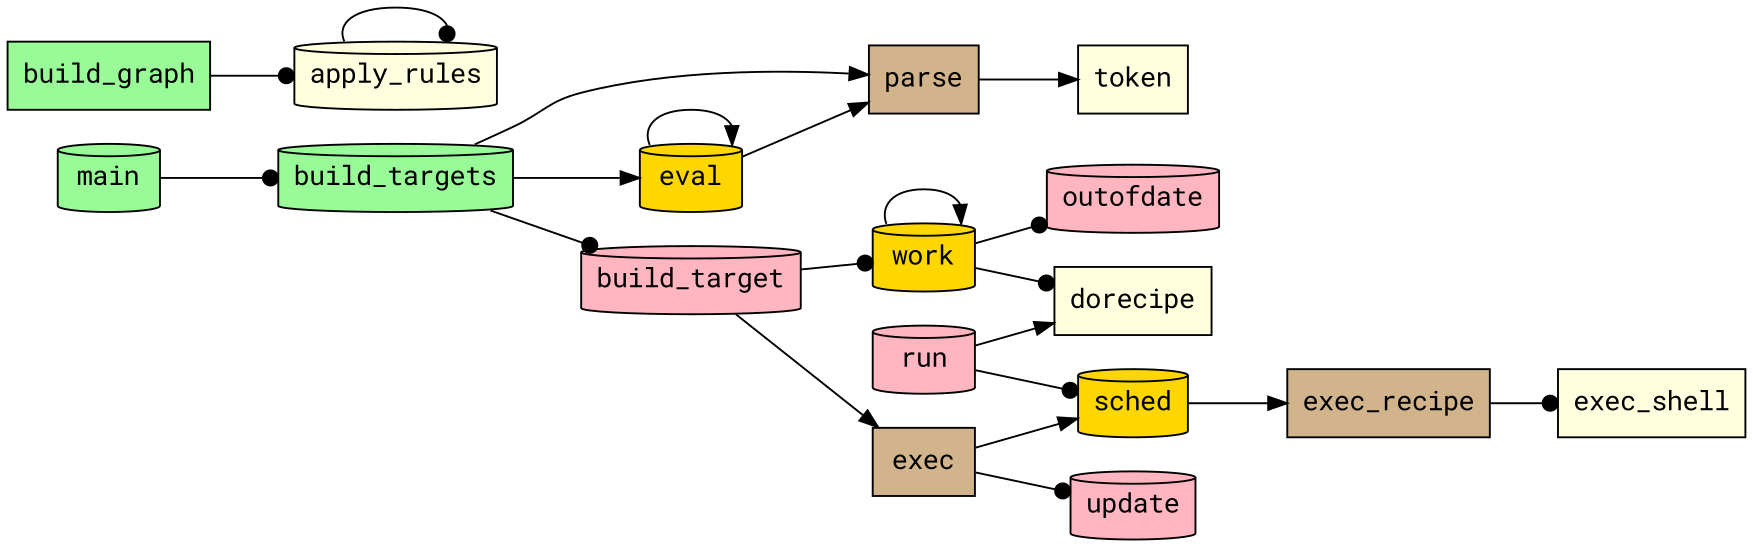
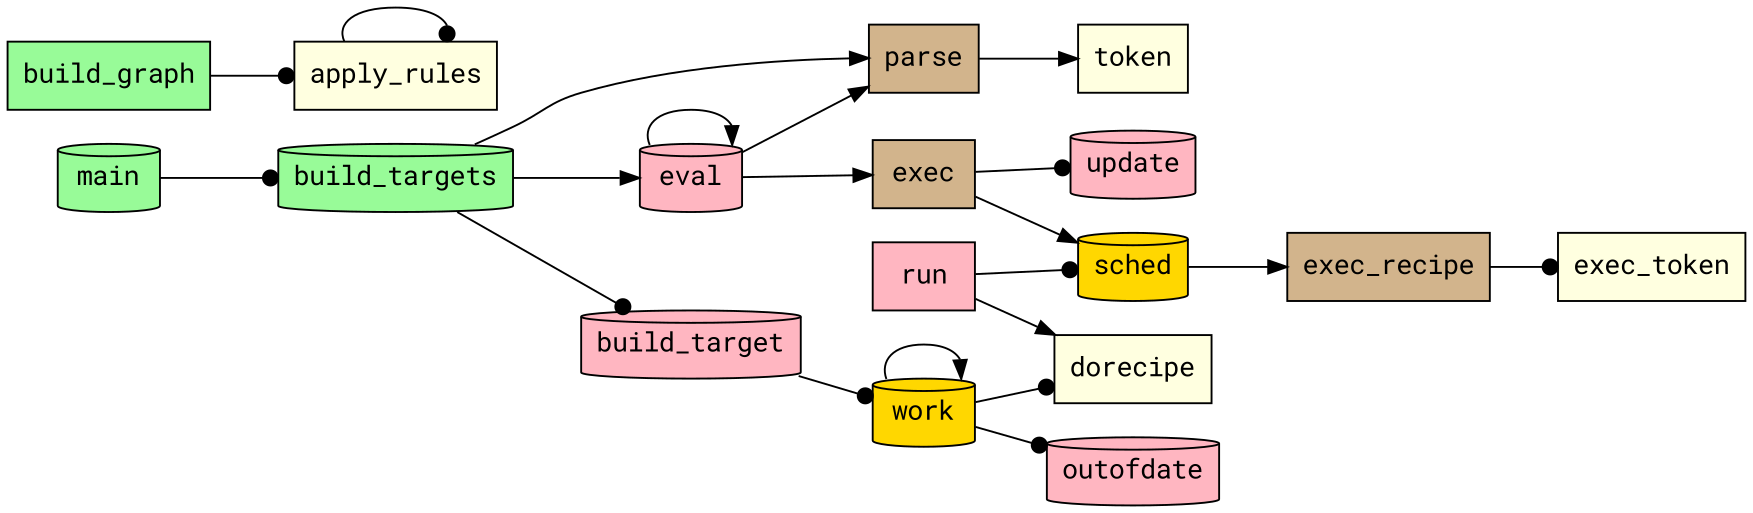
node "apply_rules": shape cylinder -> box
node "eval": fillcolor gold -> lightpink
node "run": shape cylinder -> box
edge "build_target" -> "exec": now "eval" -> "exec"
node "exec_shell": label "exec_shell" -> "exec_token"
